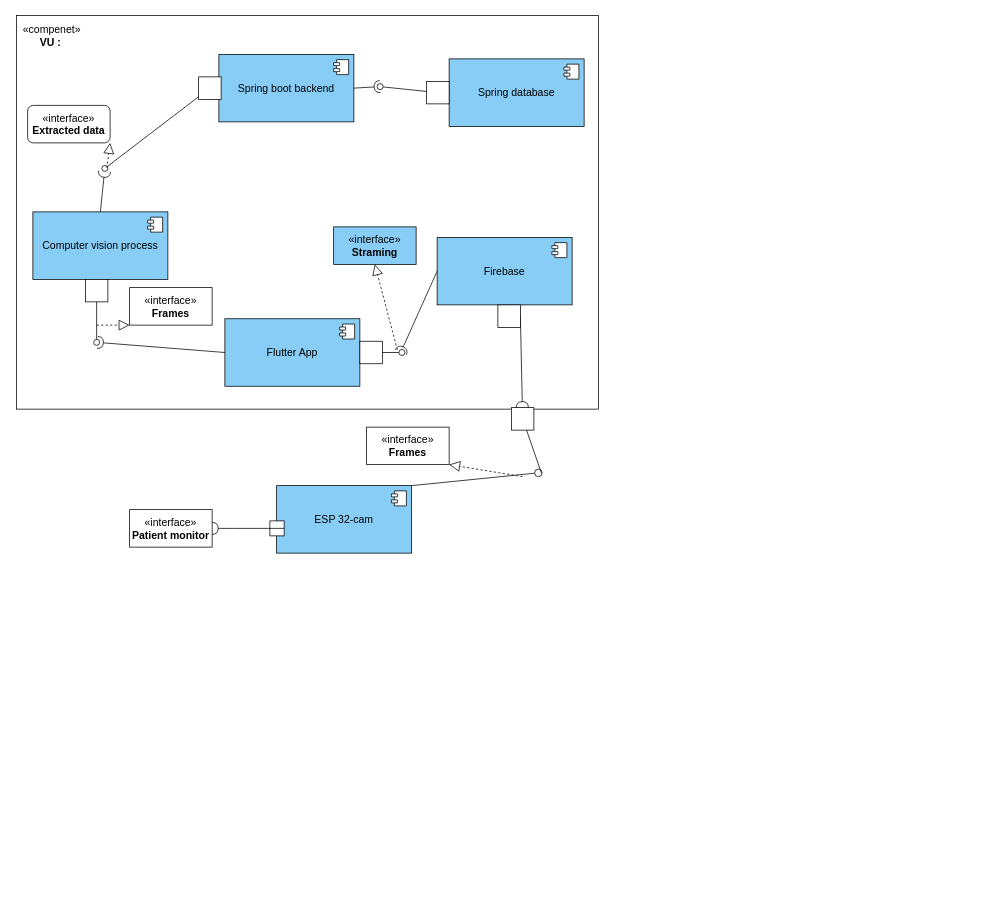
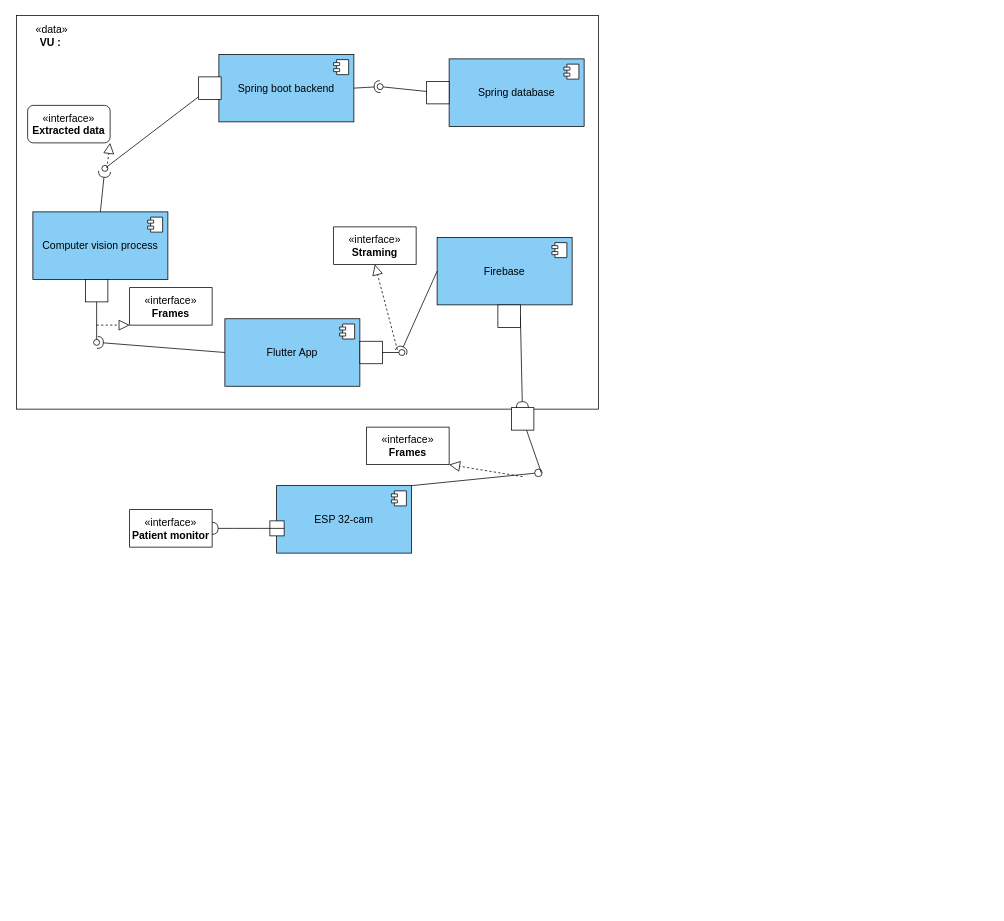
node "«compenet»VU :": label "«compenet»VU :" -> "«data»VU :"
node "«interface»Straming": fillcolor #88cdf6 -> #ffffff
